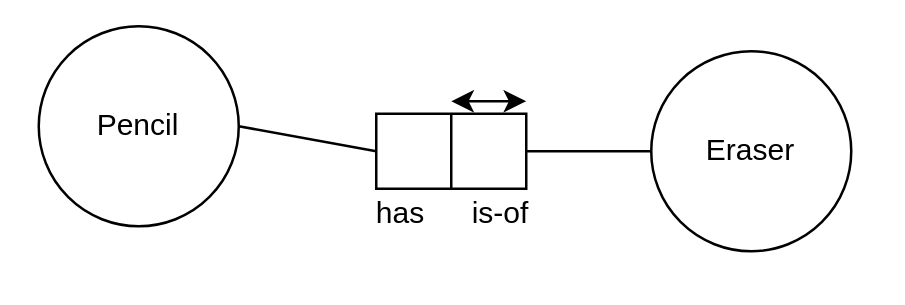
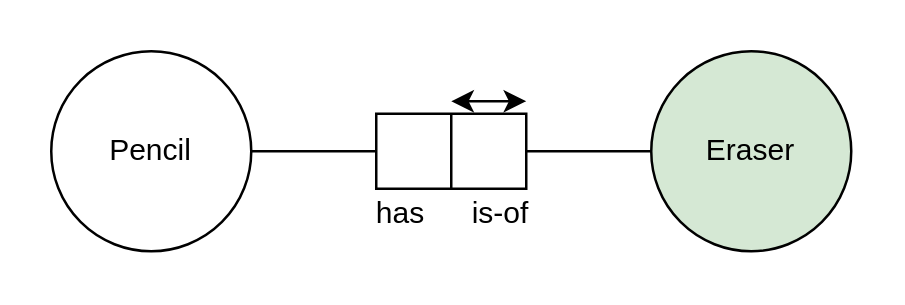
node "Pencil": moved (139, 126) -> (151, 151)
node "Eraser": fillcolor #ffffff -> #d5e8d4
